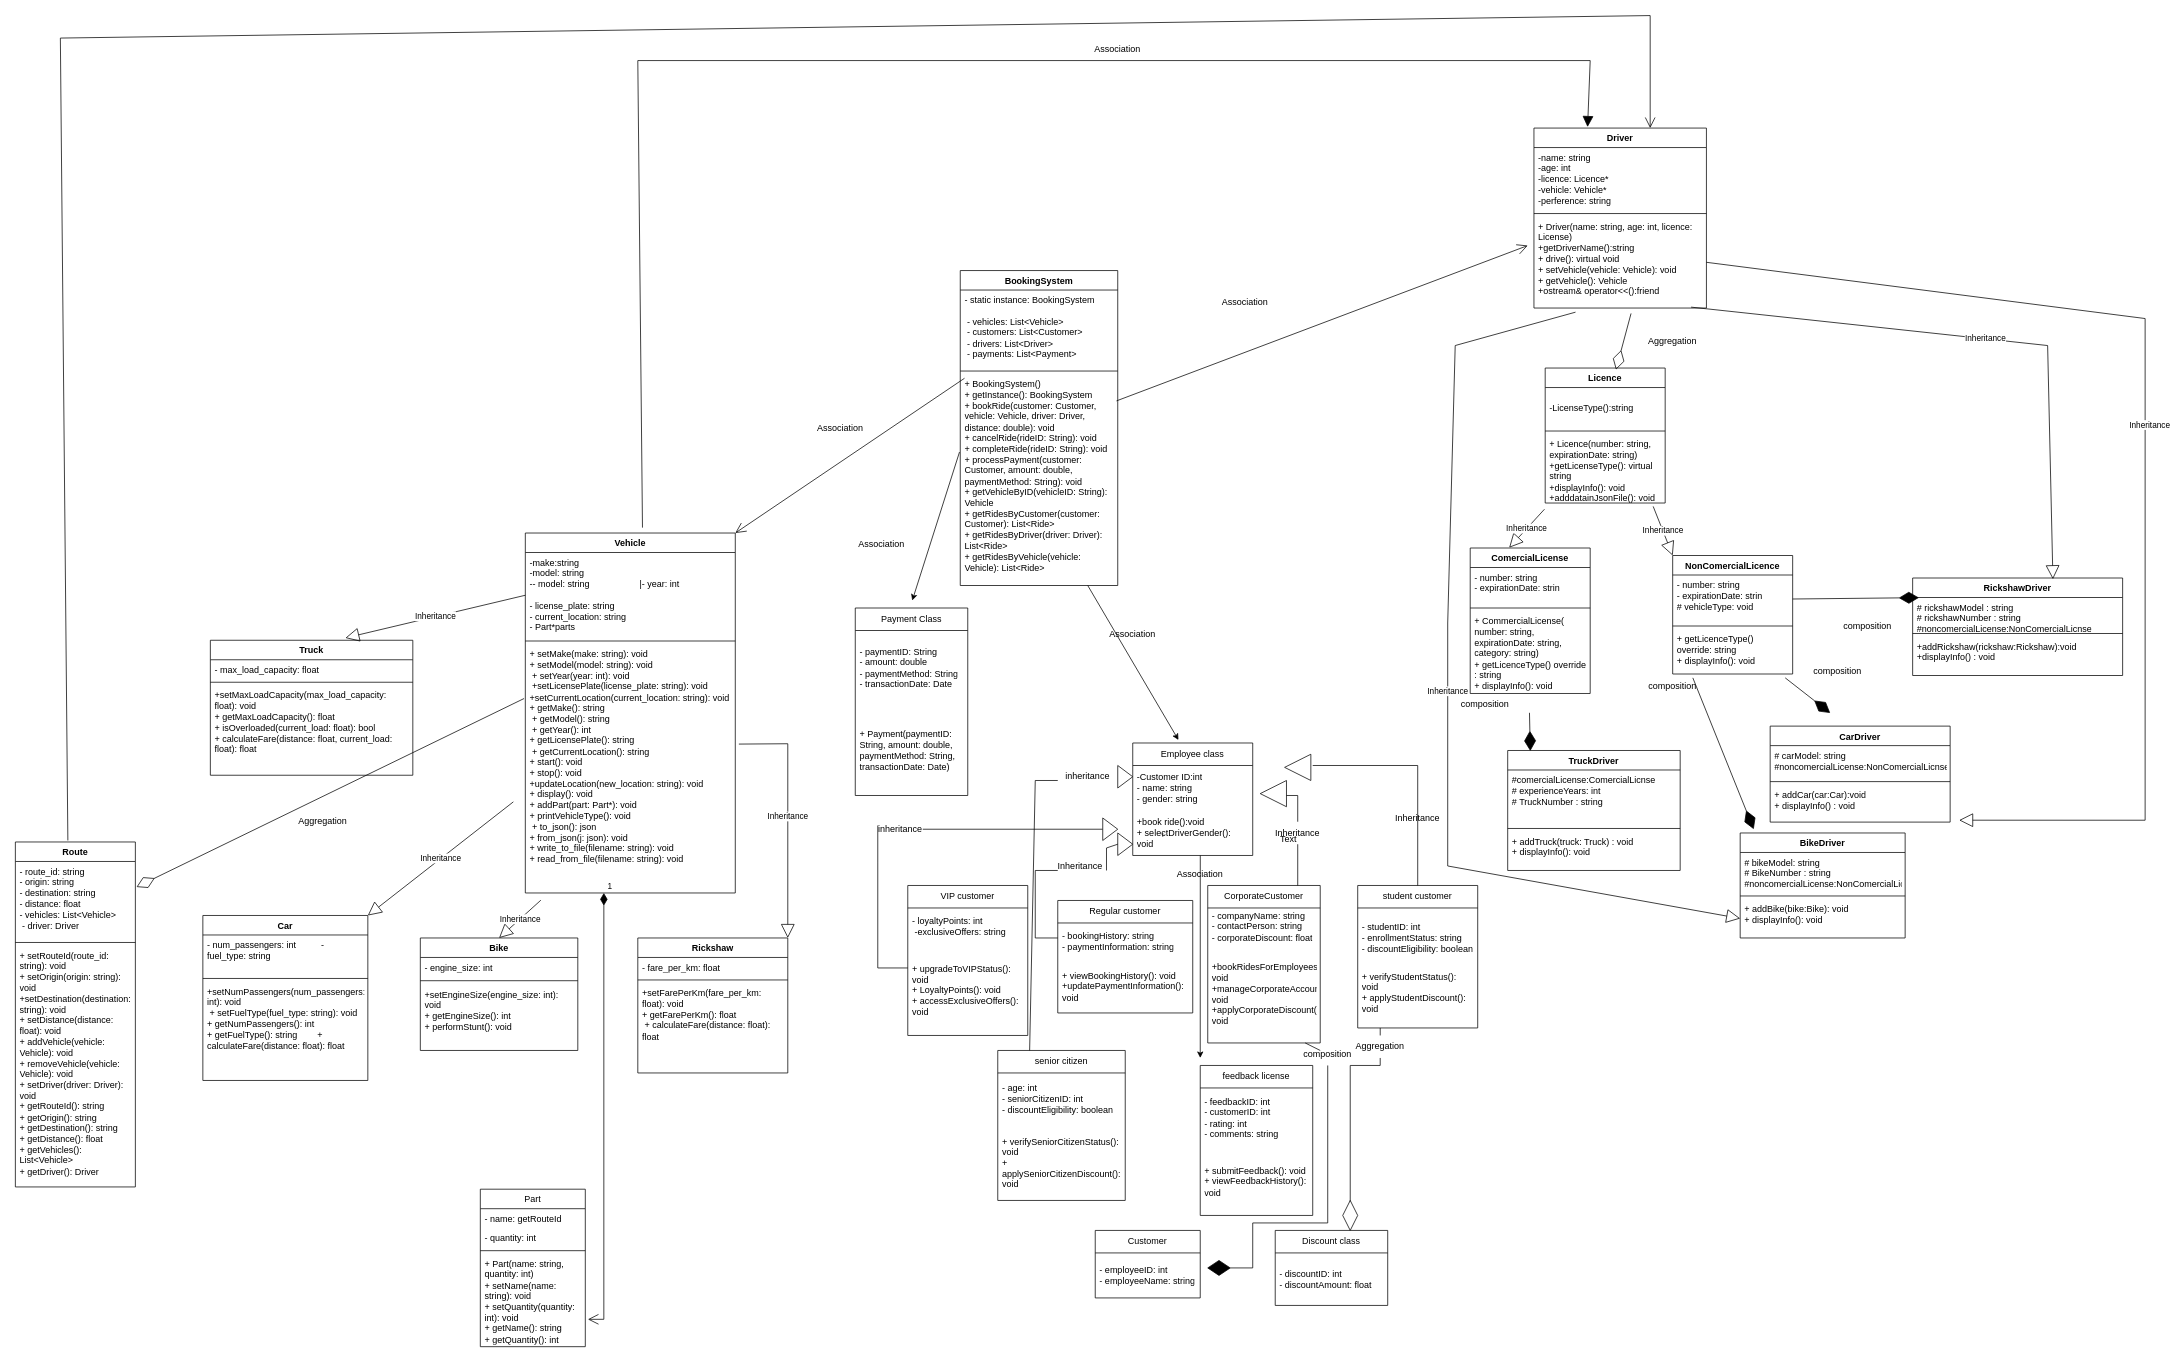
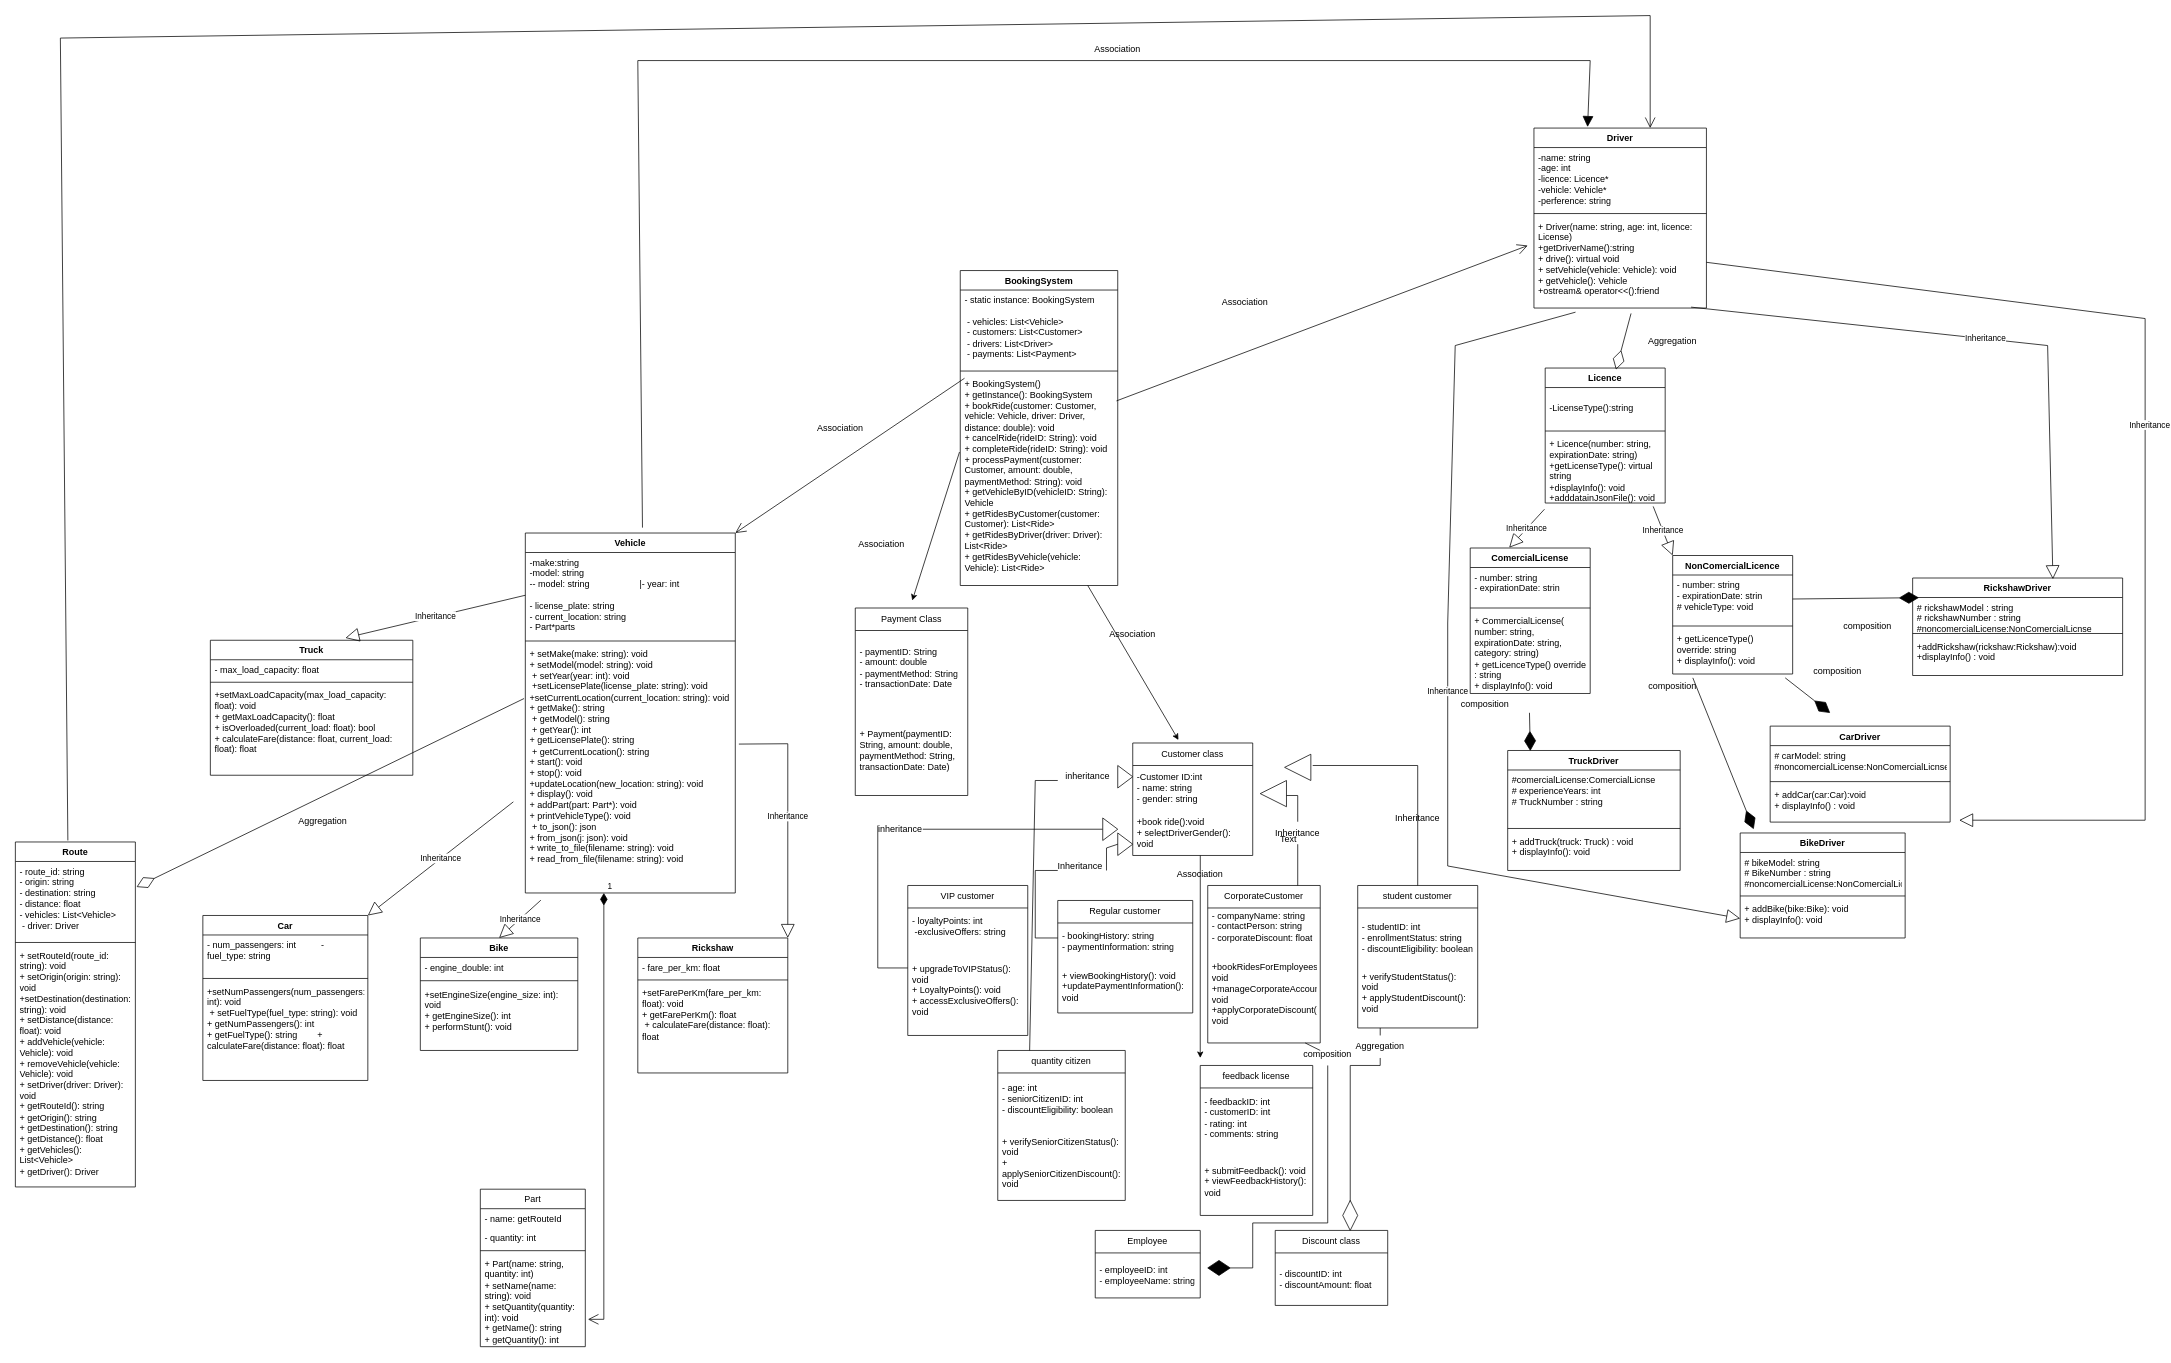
node "Employee class": label "Employee class" -> "Customer class"
node "- engine_size: int": label "- engine_size: int" -> "- engine_double: int"
node "senior citizen": label "senior citizen" -> "quantity citizen"
node "Customer": label "Customer" -> "Employee"
